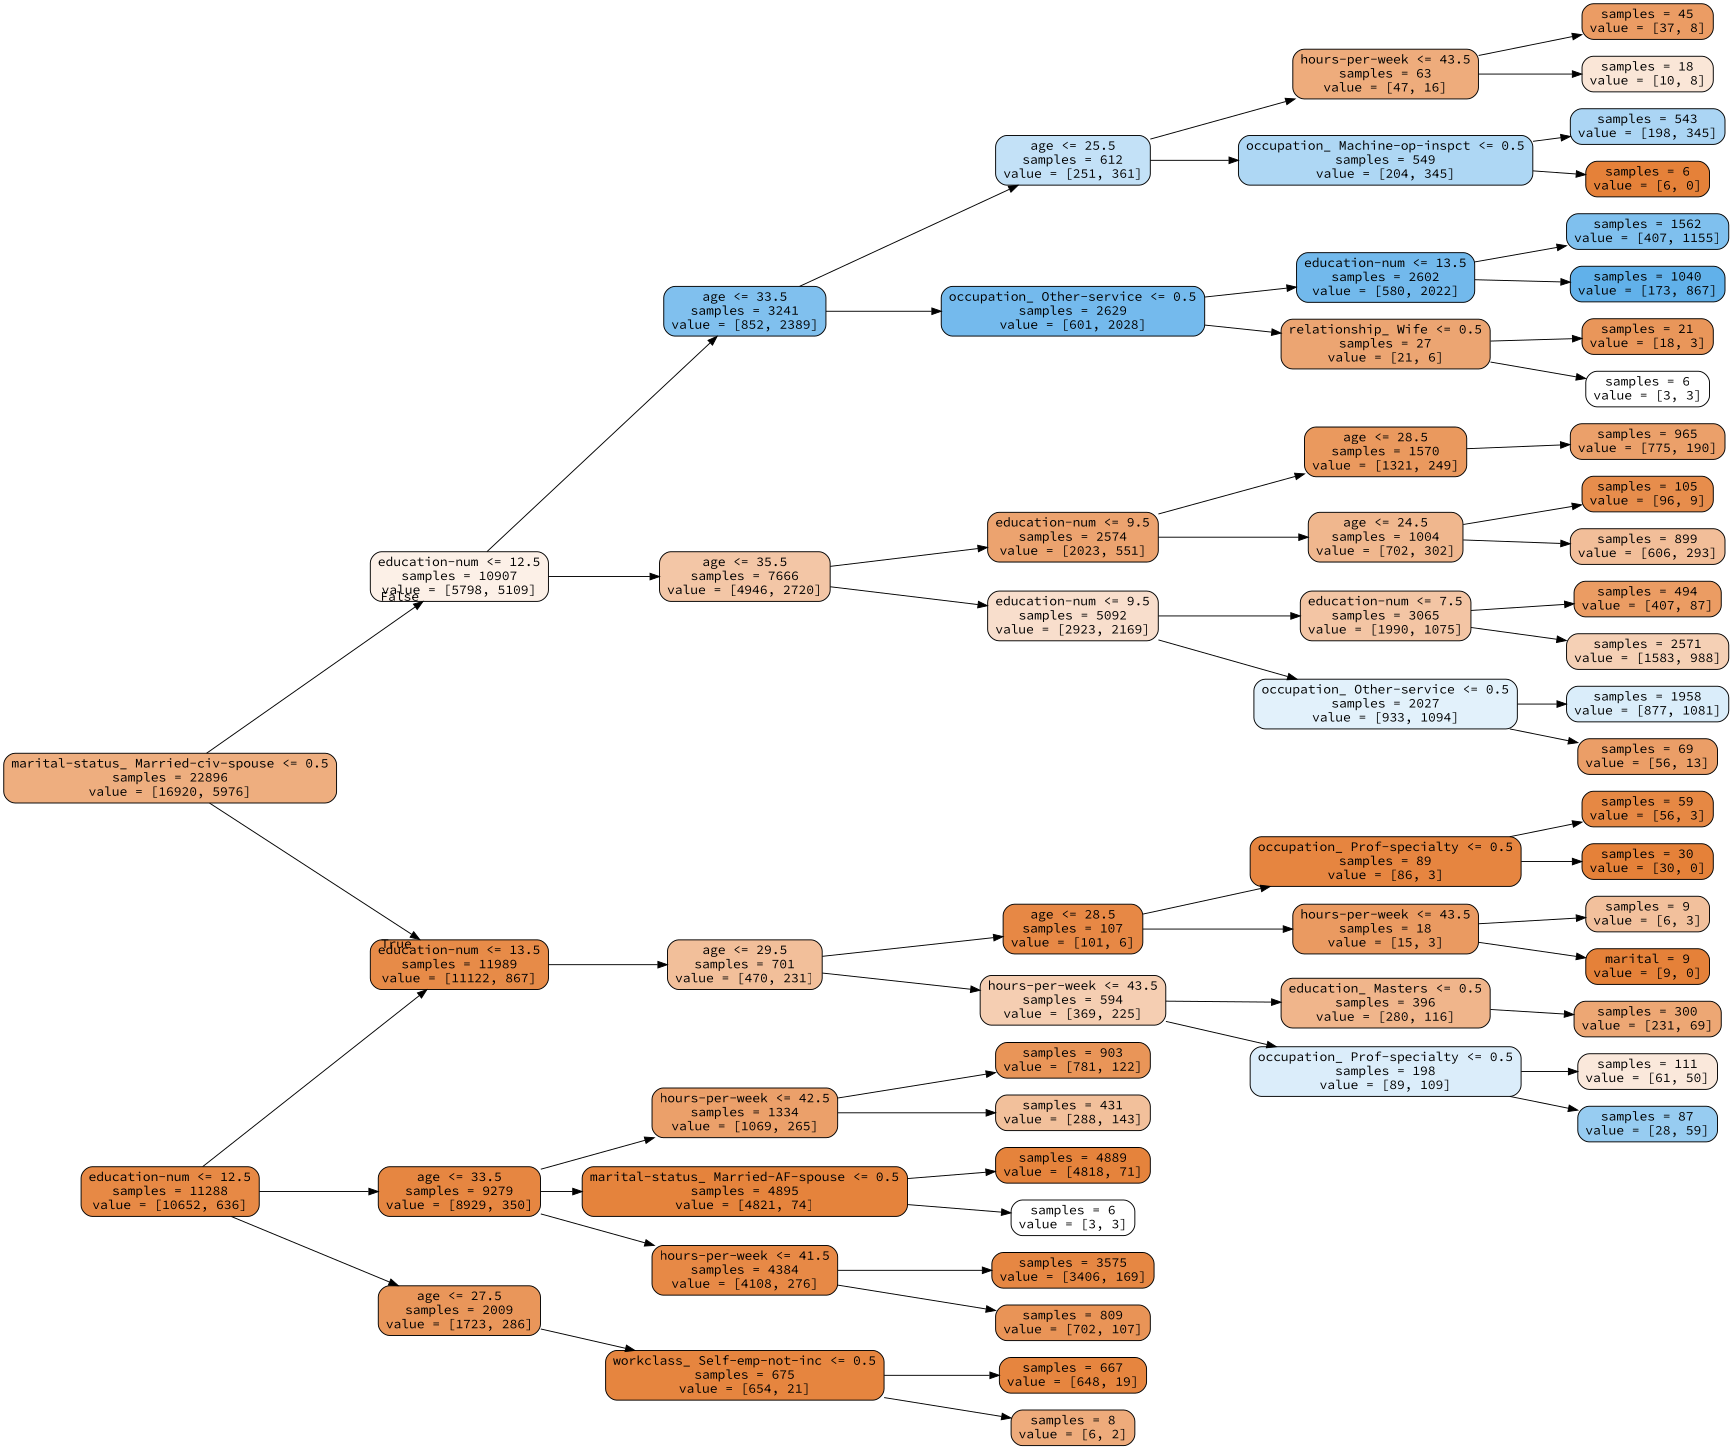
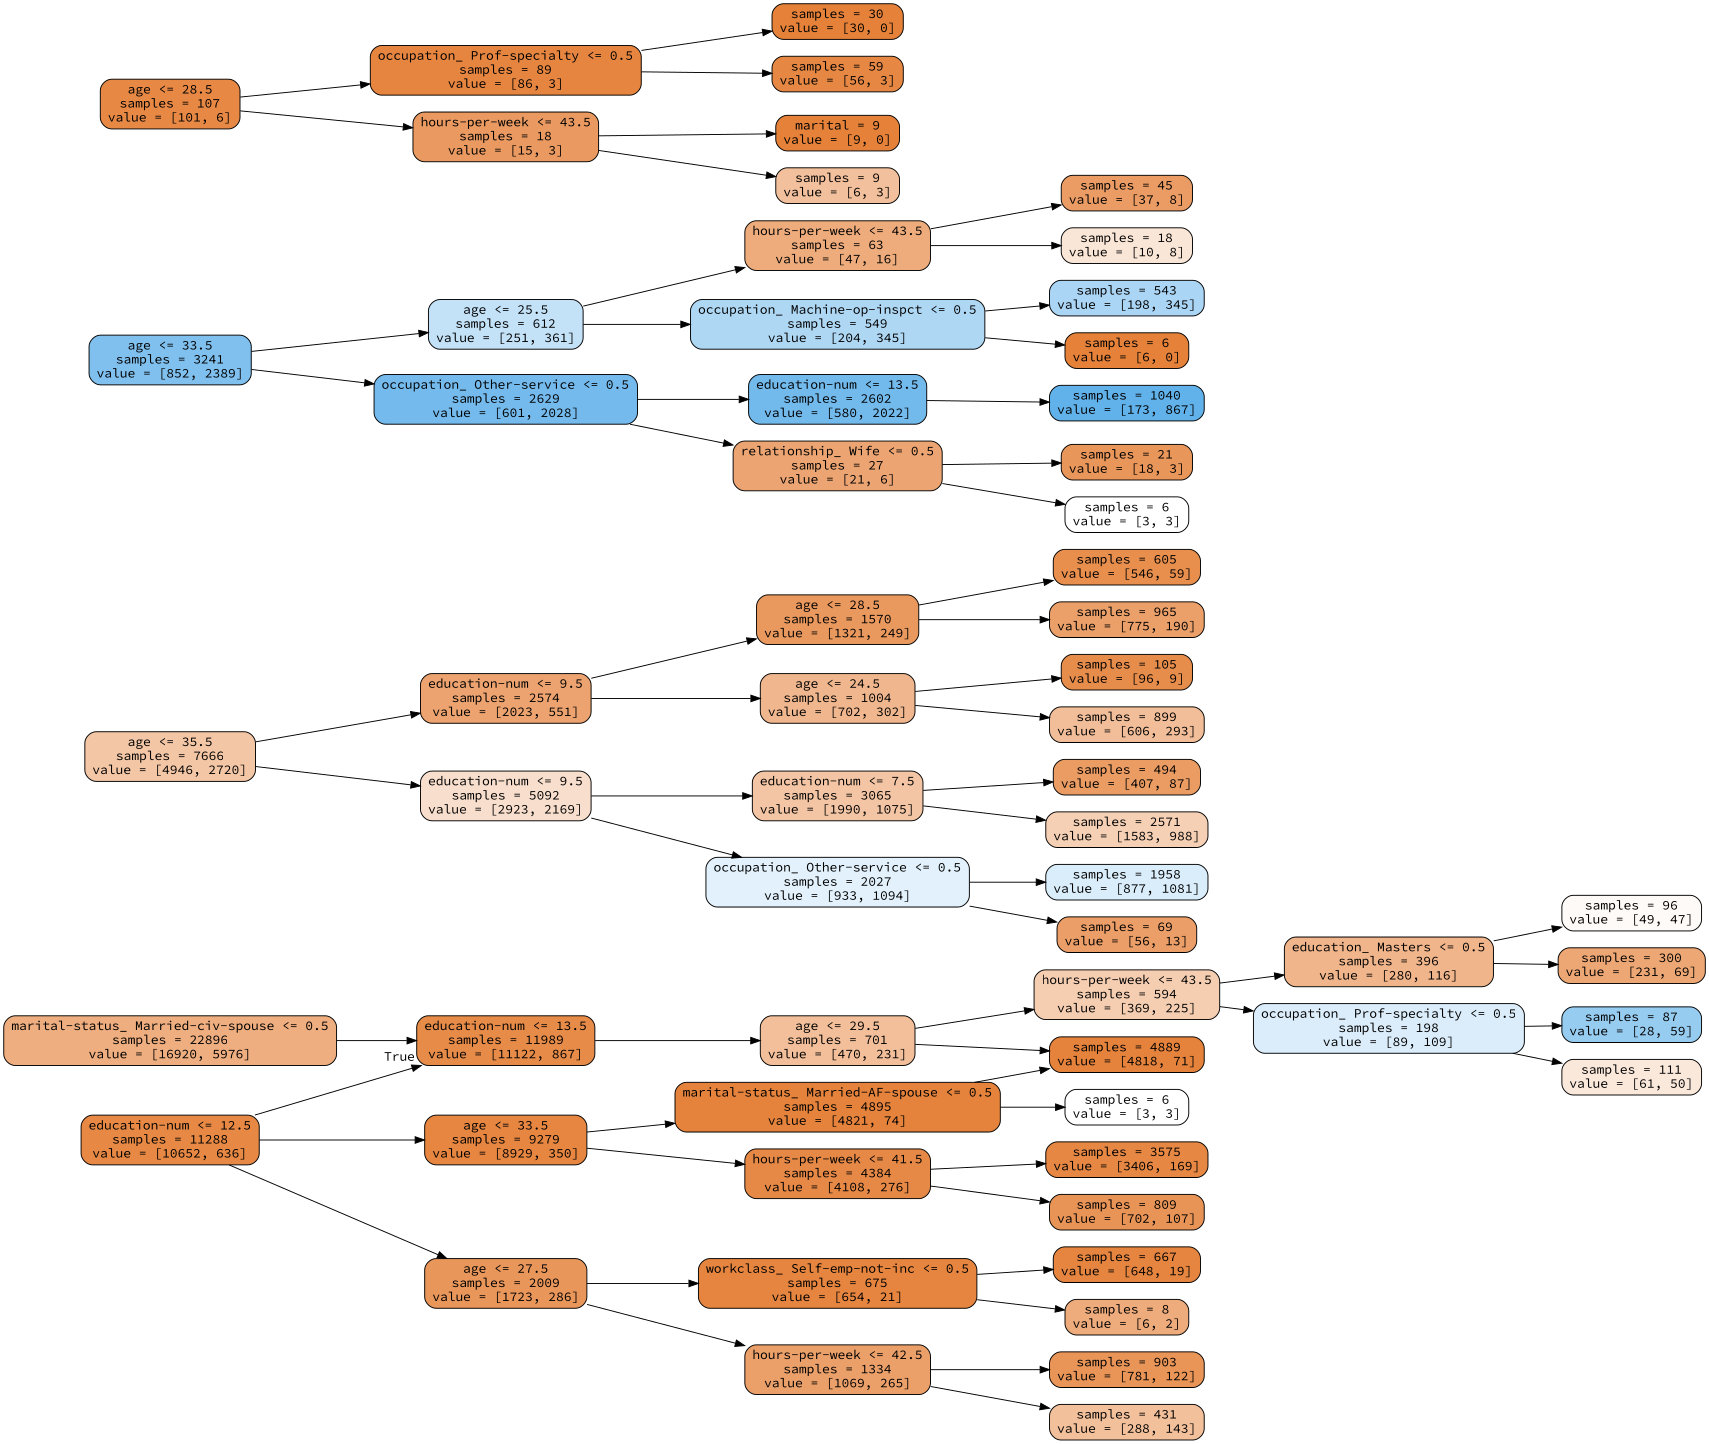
node "samples = 1562 value = [407, 1155]": removed
node "samples = 605 value = [546, 59]": added
node "education-num <= 12.5 samples = 10907 value = [5798, 5109]": removed
node "samples = 96 value = [49, 47]": added
edge "age <= 29.5 samples = 701 value = [470, 231]" -> "age <= 28.5 samples = 107 value = [101, 6]": now "age <= 29.5 samples = 701 value = [470, 231]" -> "samples = 4889 value = [4818, 71]"
edge "age <= 33.5 samples = 9279 value = [8929, 350]" -> "hours-per-week <= 42.5 samples = 1334 value = [1069, 265]": now "age <= 27.5 samples = 2009 value = [1723, 286]" -> "hours-per-week <= 42.5 samples = 1334 value = [1069, 265]"
